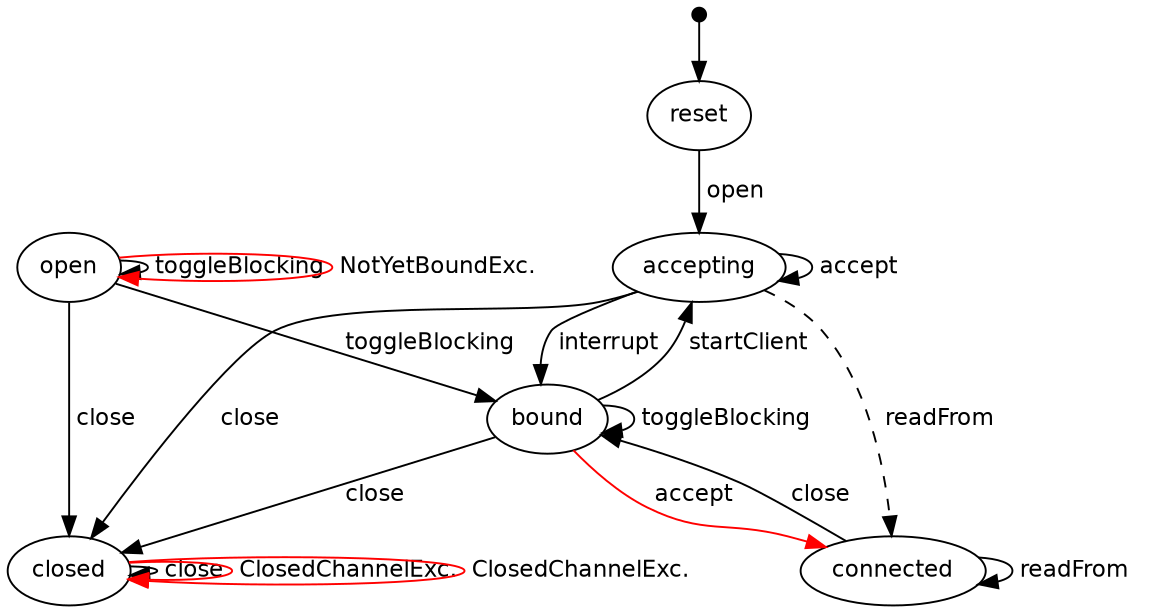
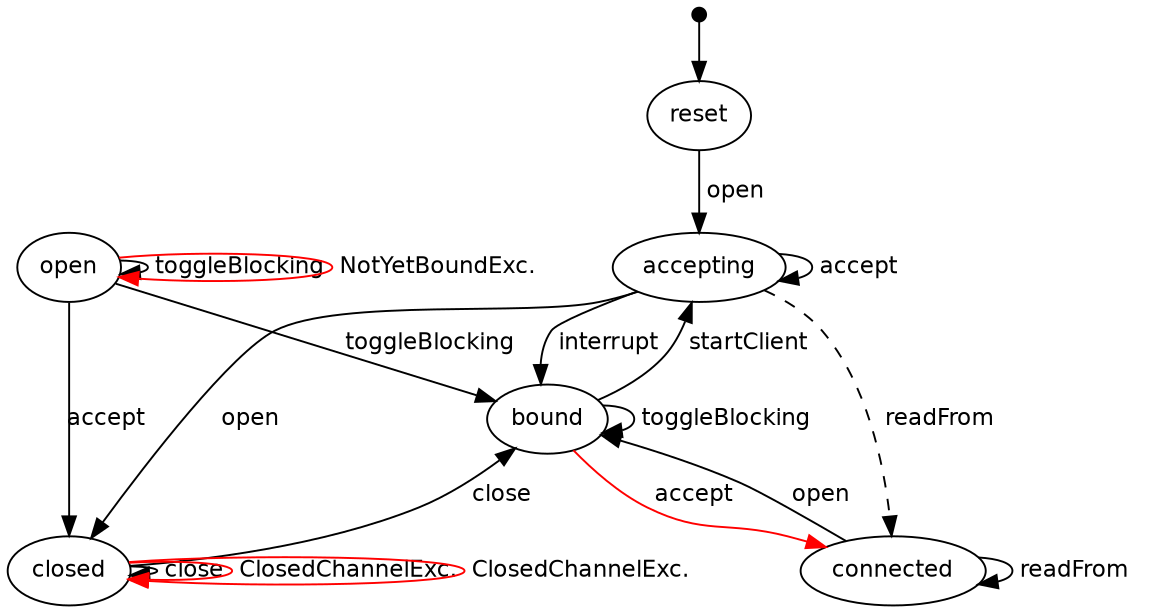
edge "open" -> "closed": label " close " -> " accept "
edge "accepting" -> "closed": label " close " -> " open "
edge "bound" -> "closed": reversed
edge "connected" -> "bound": label " close " -> " open "
